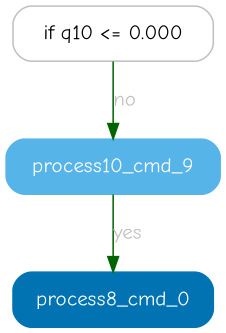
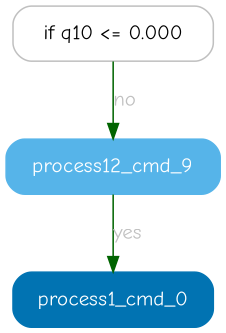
node "process10_cmd_9": label "process10_cmd_9" -> "process12_cmd_9"
node "process8_cmd_0": label "process8_cmd_0" -> "process1_cmd_0"
